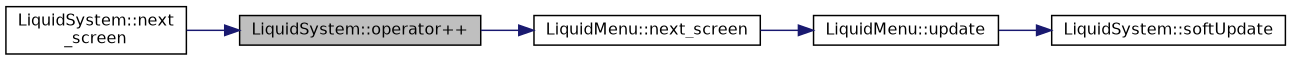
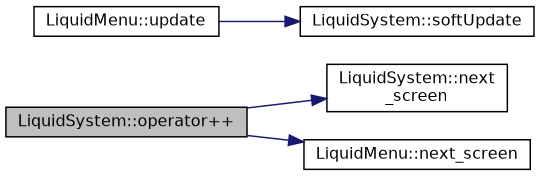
edge "LiquidSystem::next _screen" -> "LiquidSystem::operator++": reversed
edge "LiquidMenu::next_screen" -> "LiquidMenu::update": removed
